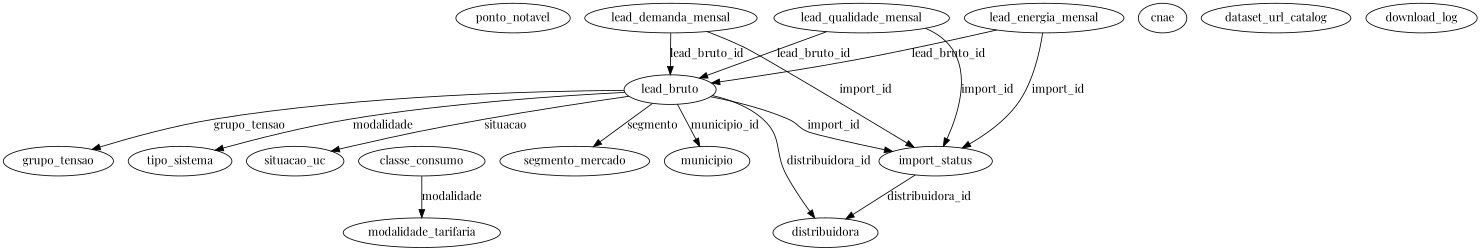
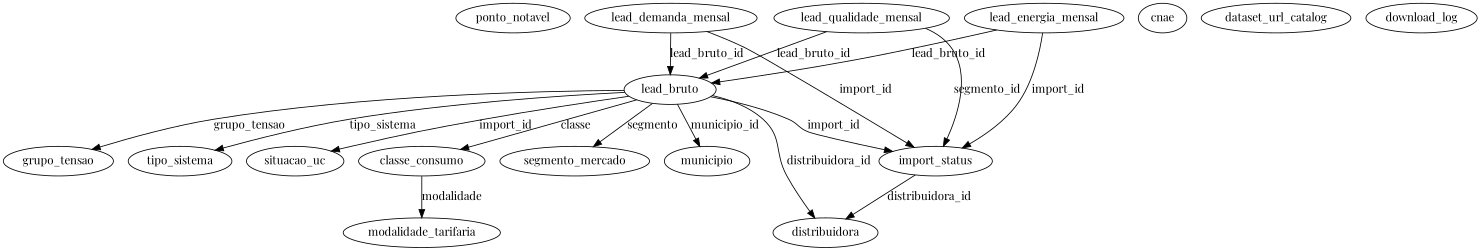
edge "lead_qualidade_mensal" -> "import_status": label "import_id" -> "segmento_id"
edge "lead_bruto" -> "classe_consumo": added, label "classe"
edge "lead_bruto" -> "tipo_sistema": label "modalidade" -> "tipo_sistema"
edge "lead_bruto" -> "situacao_uc": label "situacao" -> "import_id"
